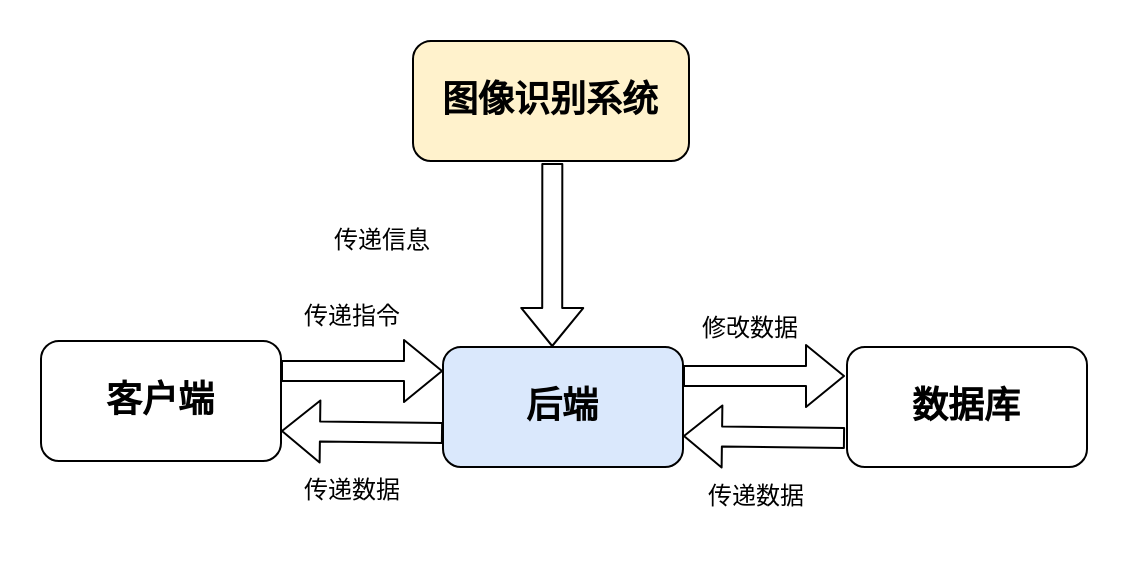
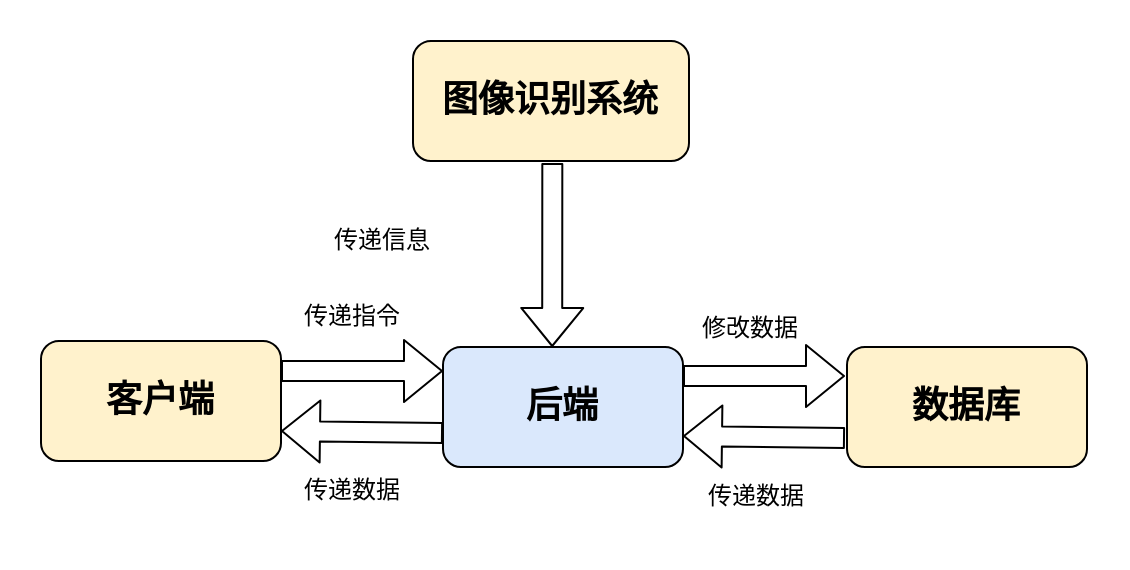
node "客户端": fillcolor #ffffff -> #fff2cc
node "数据库": fillcolor #ffffff -> #fff2cc
